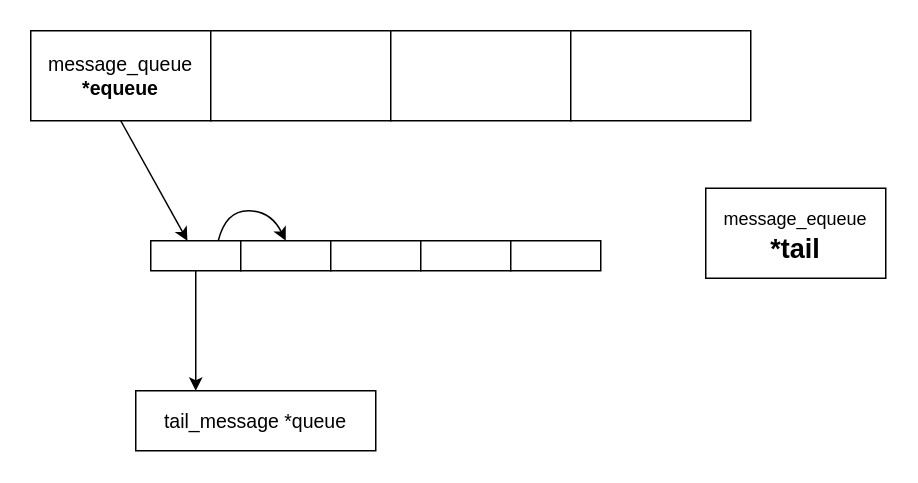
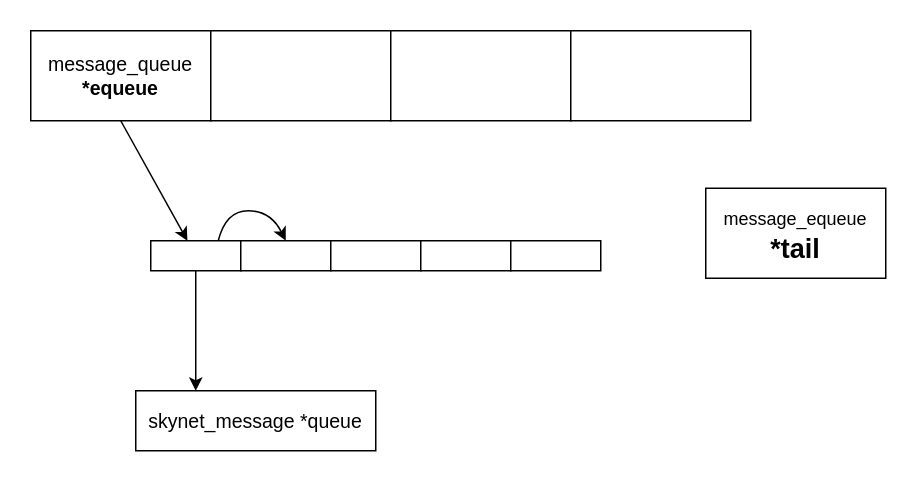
node "tail_message *queue": label "tail_message *queue" -> "skynet_message *queue"
